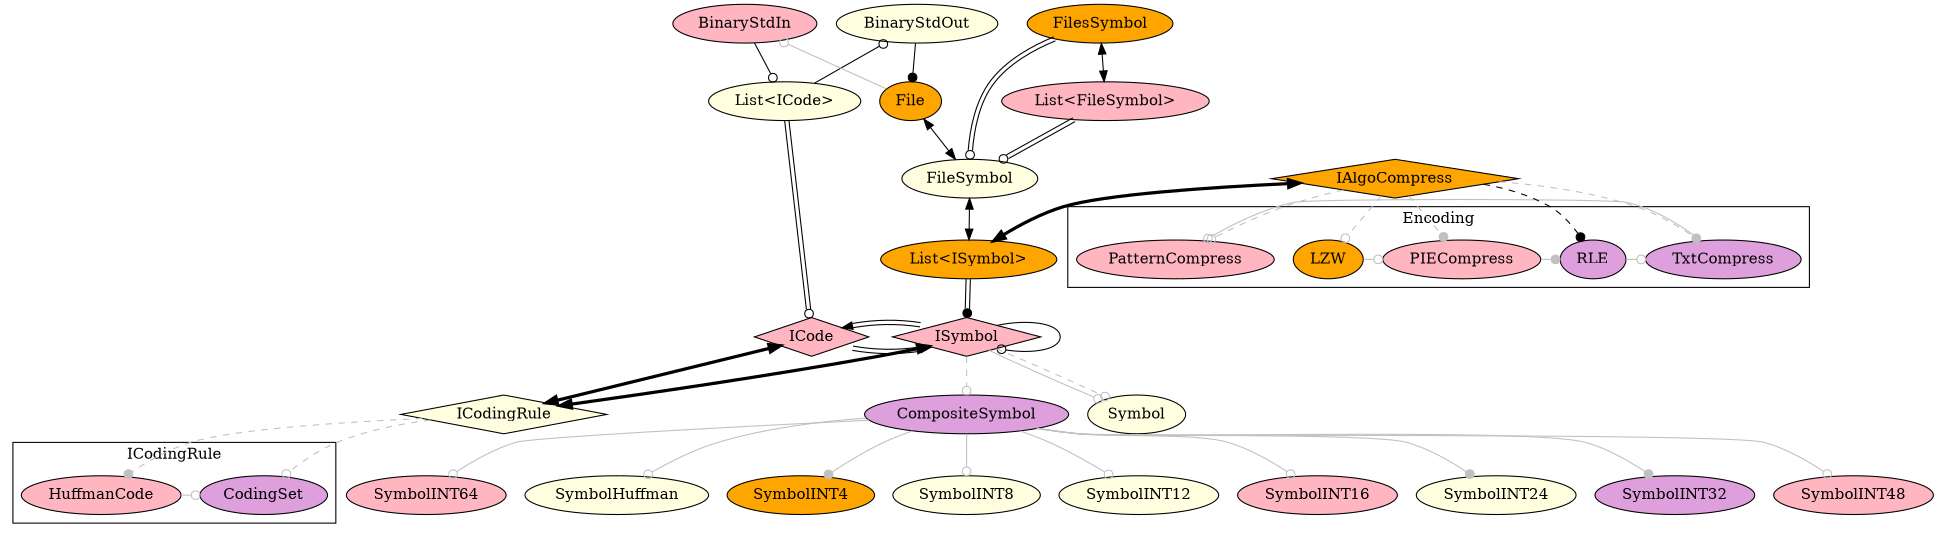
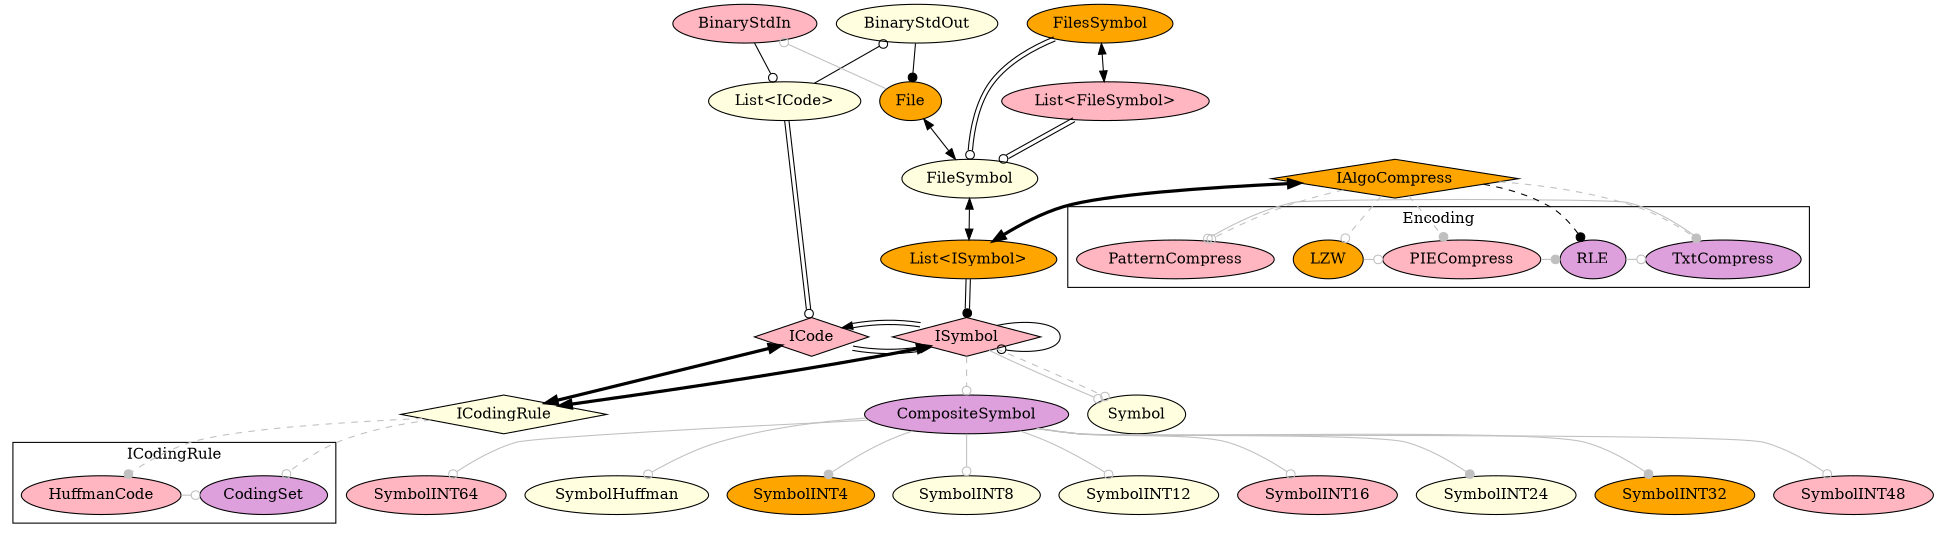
node "SymbolINT32": fillcolor plum -> orange
